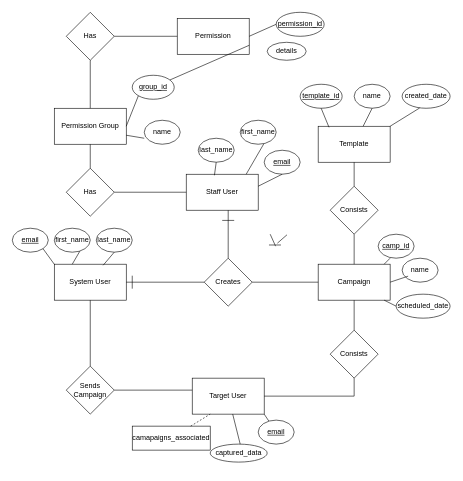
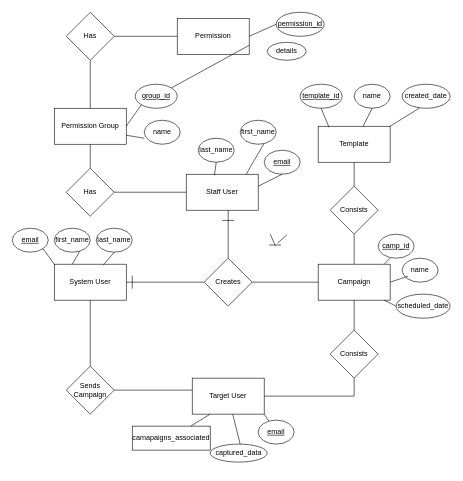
node "group_id": moved (153, 87) -> (156, 96)
edge "Target User" -- "camapaigns_associated": style dashed -> solid
